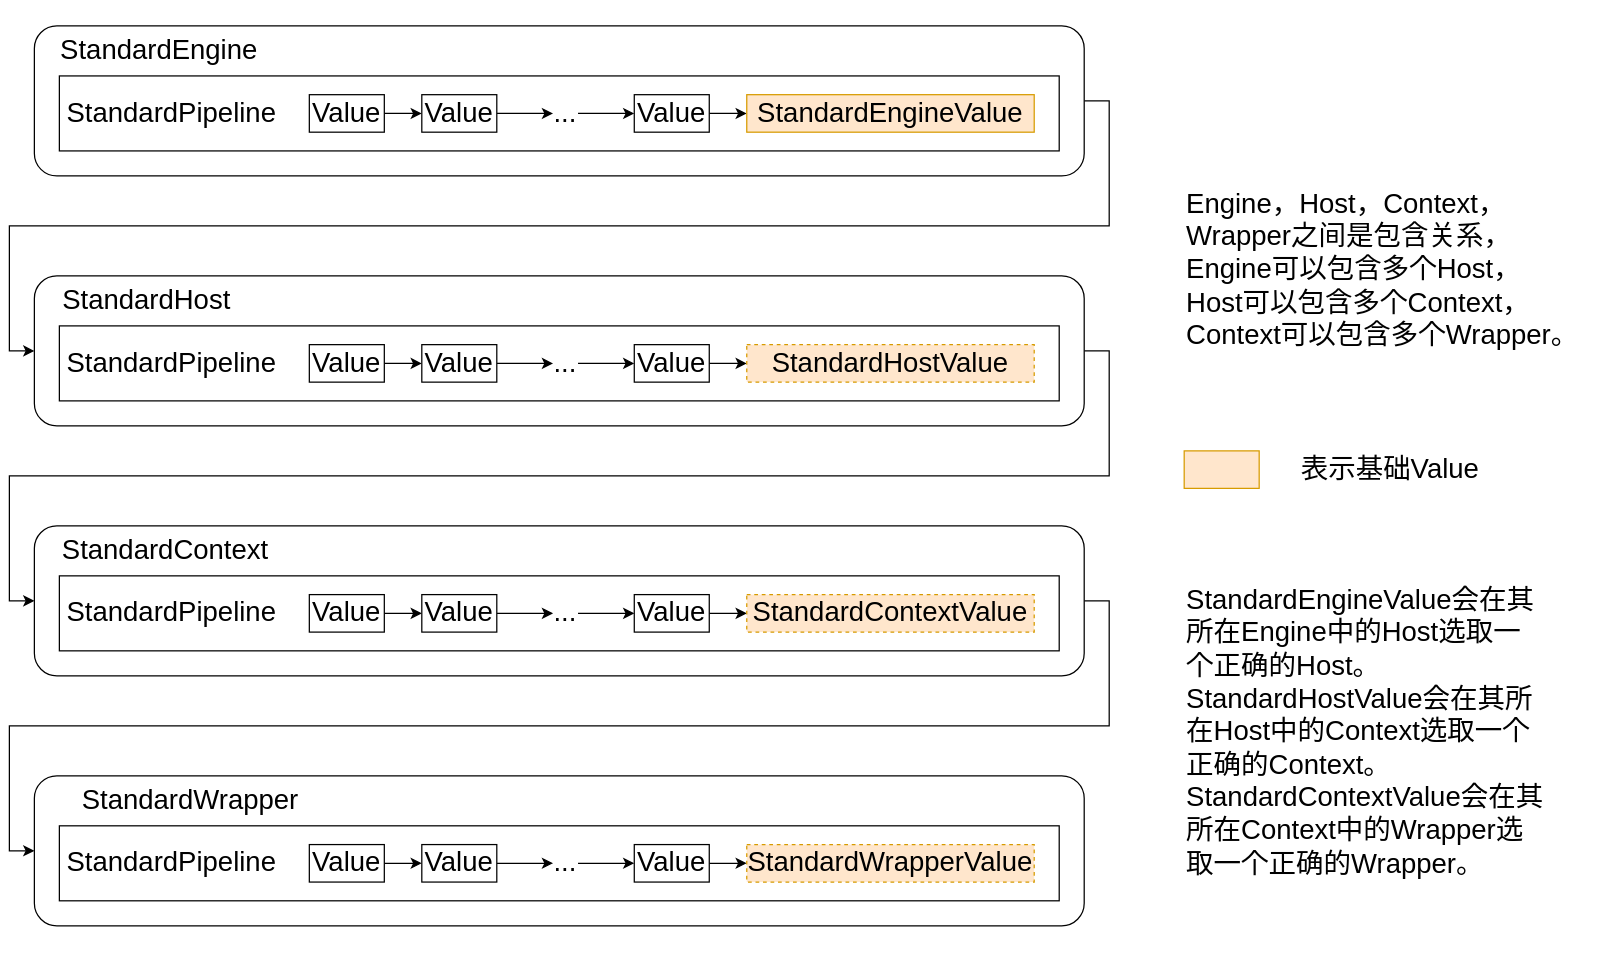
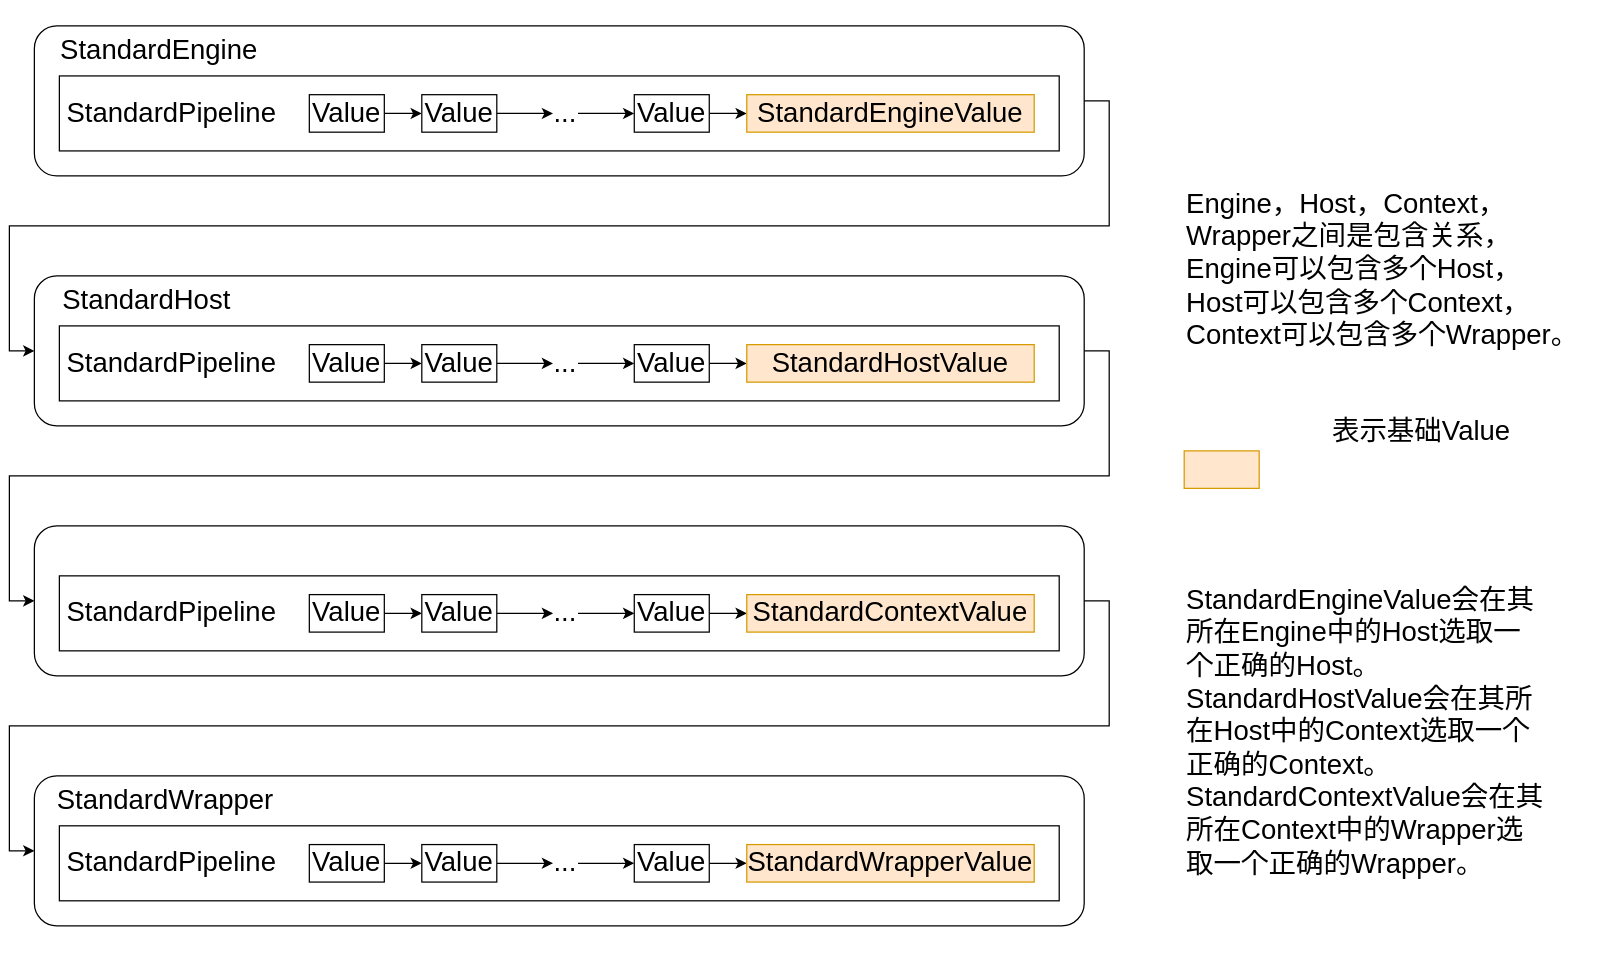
node "StandardHostValue": style dashed -> solid
node "表示基础Value": moved (1391, 469) -> (1422, 432)
node "StandardContext": removed
node "StandardContextValue": style dashed -> solid
node "StandardWrapper": moved (191, 801) -> (166, 801)
node "StandardWrapperValue": style dashed -> solid
